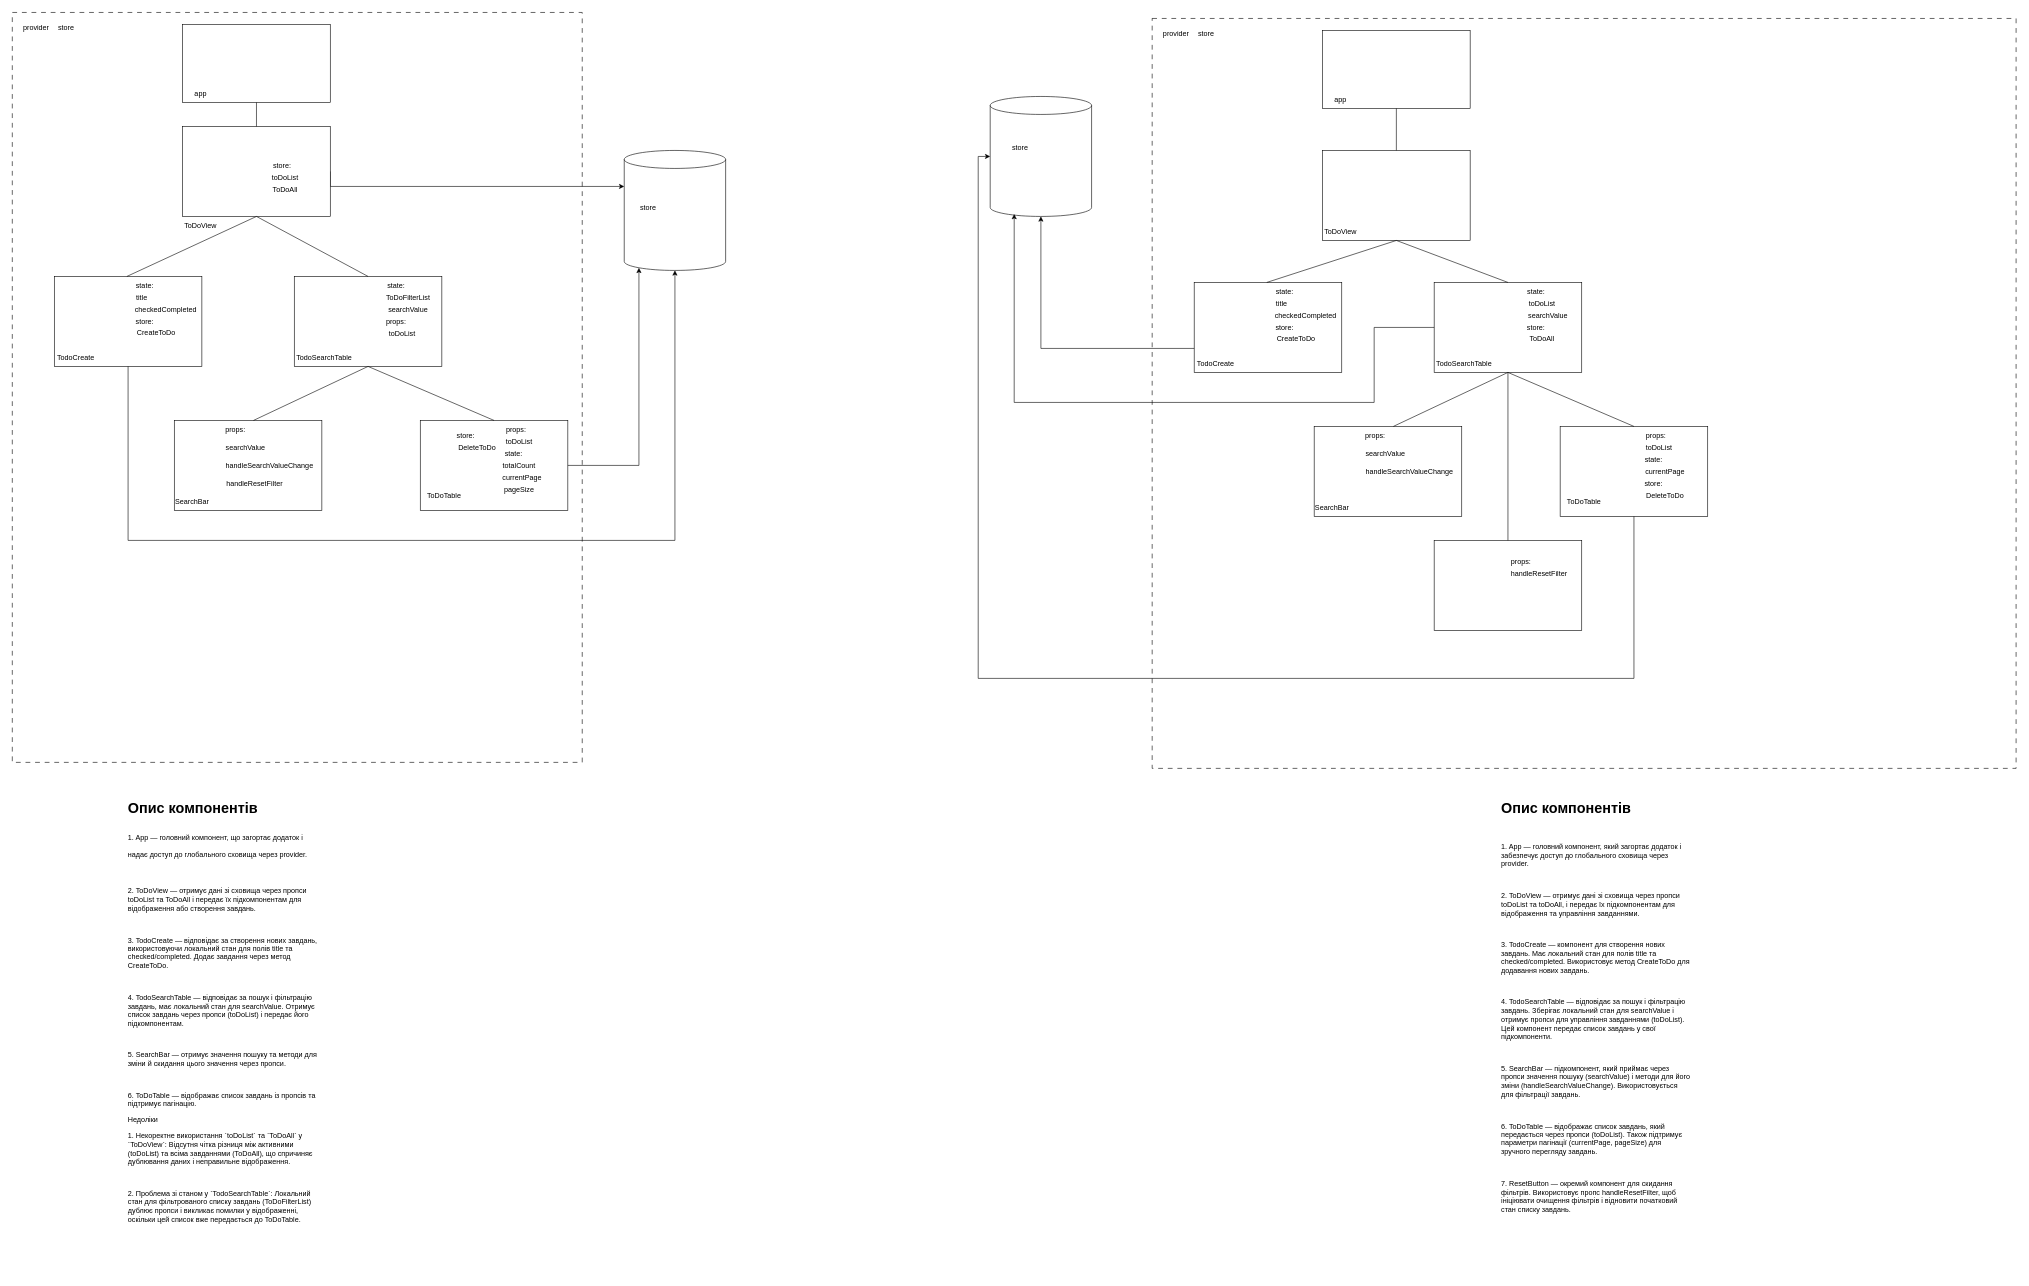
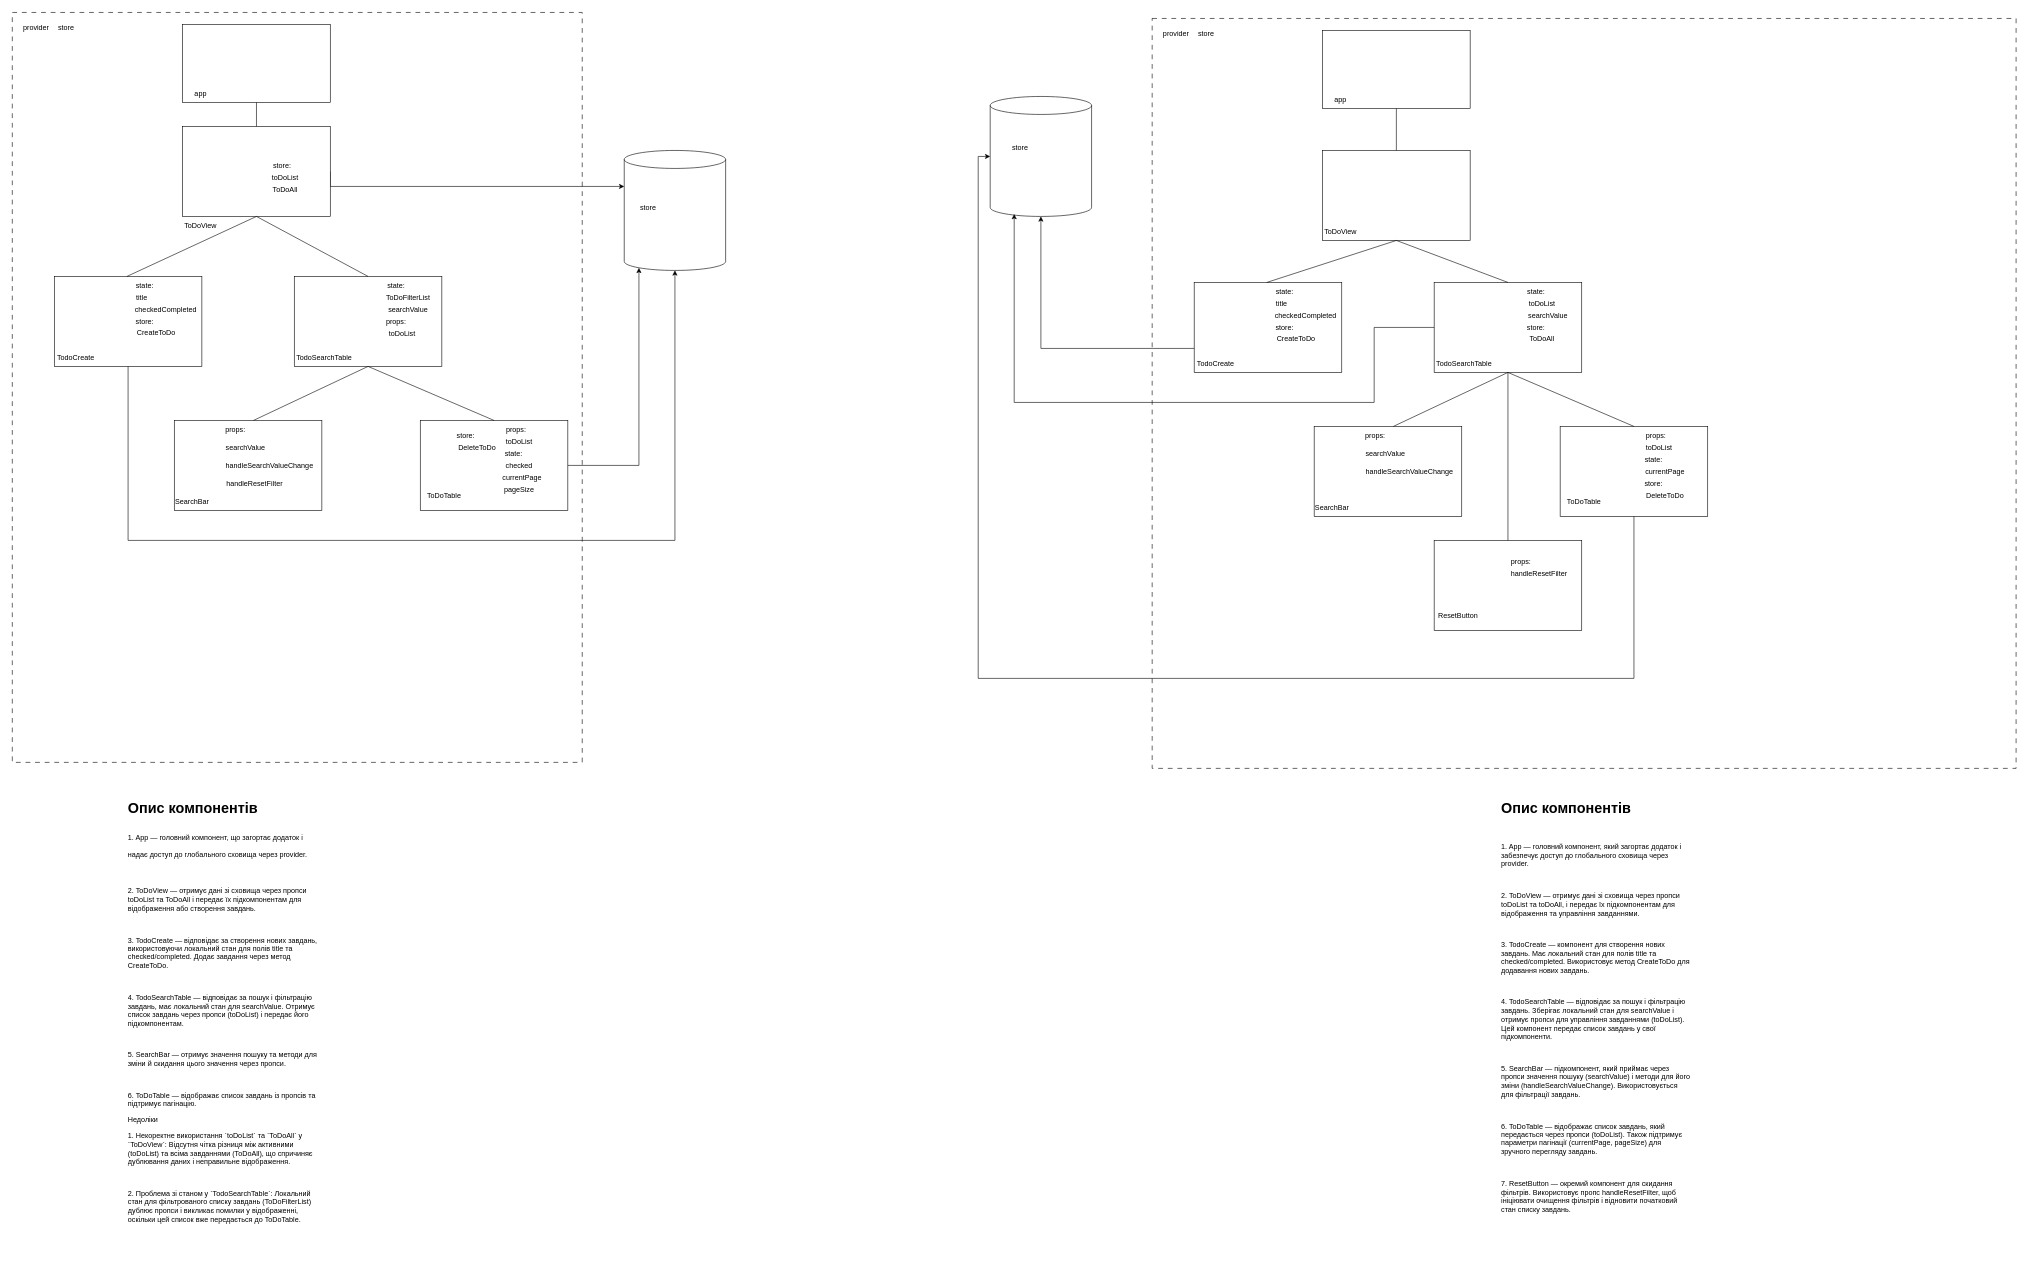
node "totalCount": label "totalCount" -> "checked"
node "ResetButton": added
